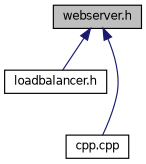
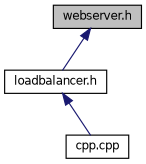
edge "cpp.cpp" -> "webserver.h": now "cpp.cpp" -> "loadbalancer.h"
